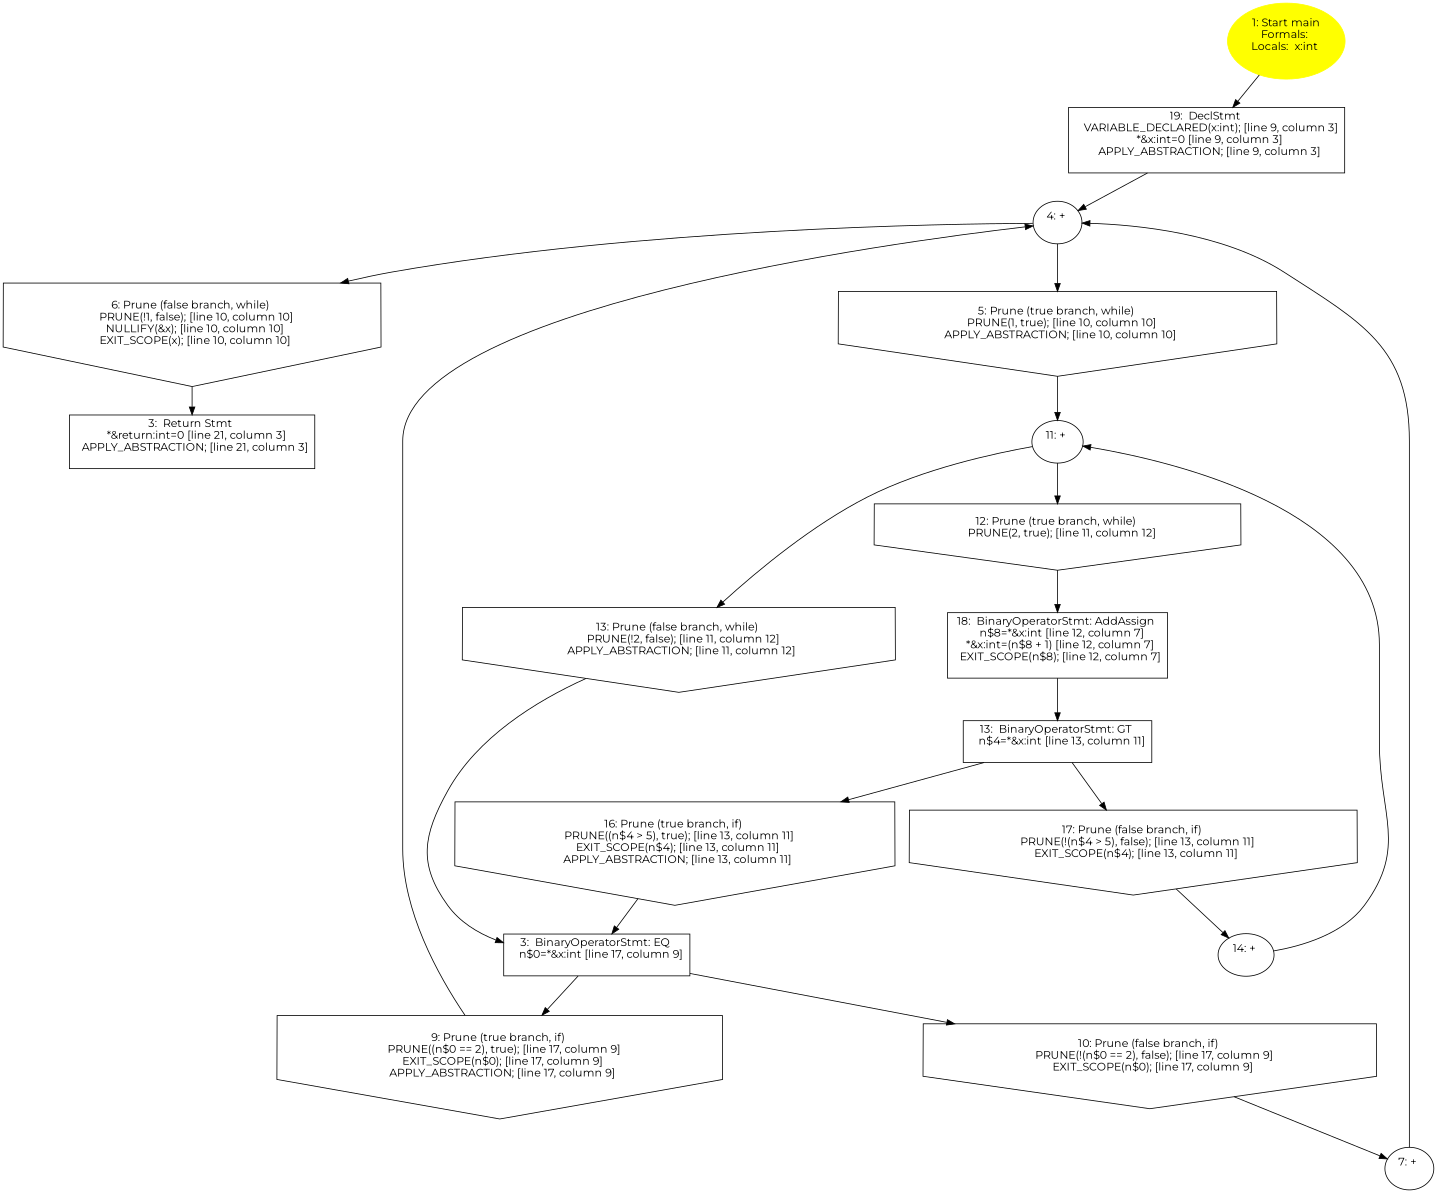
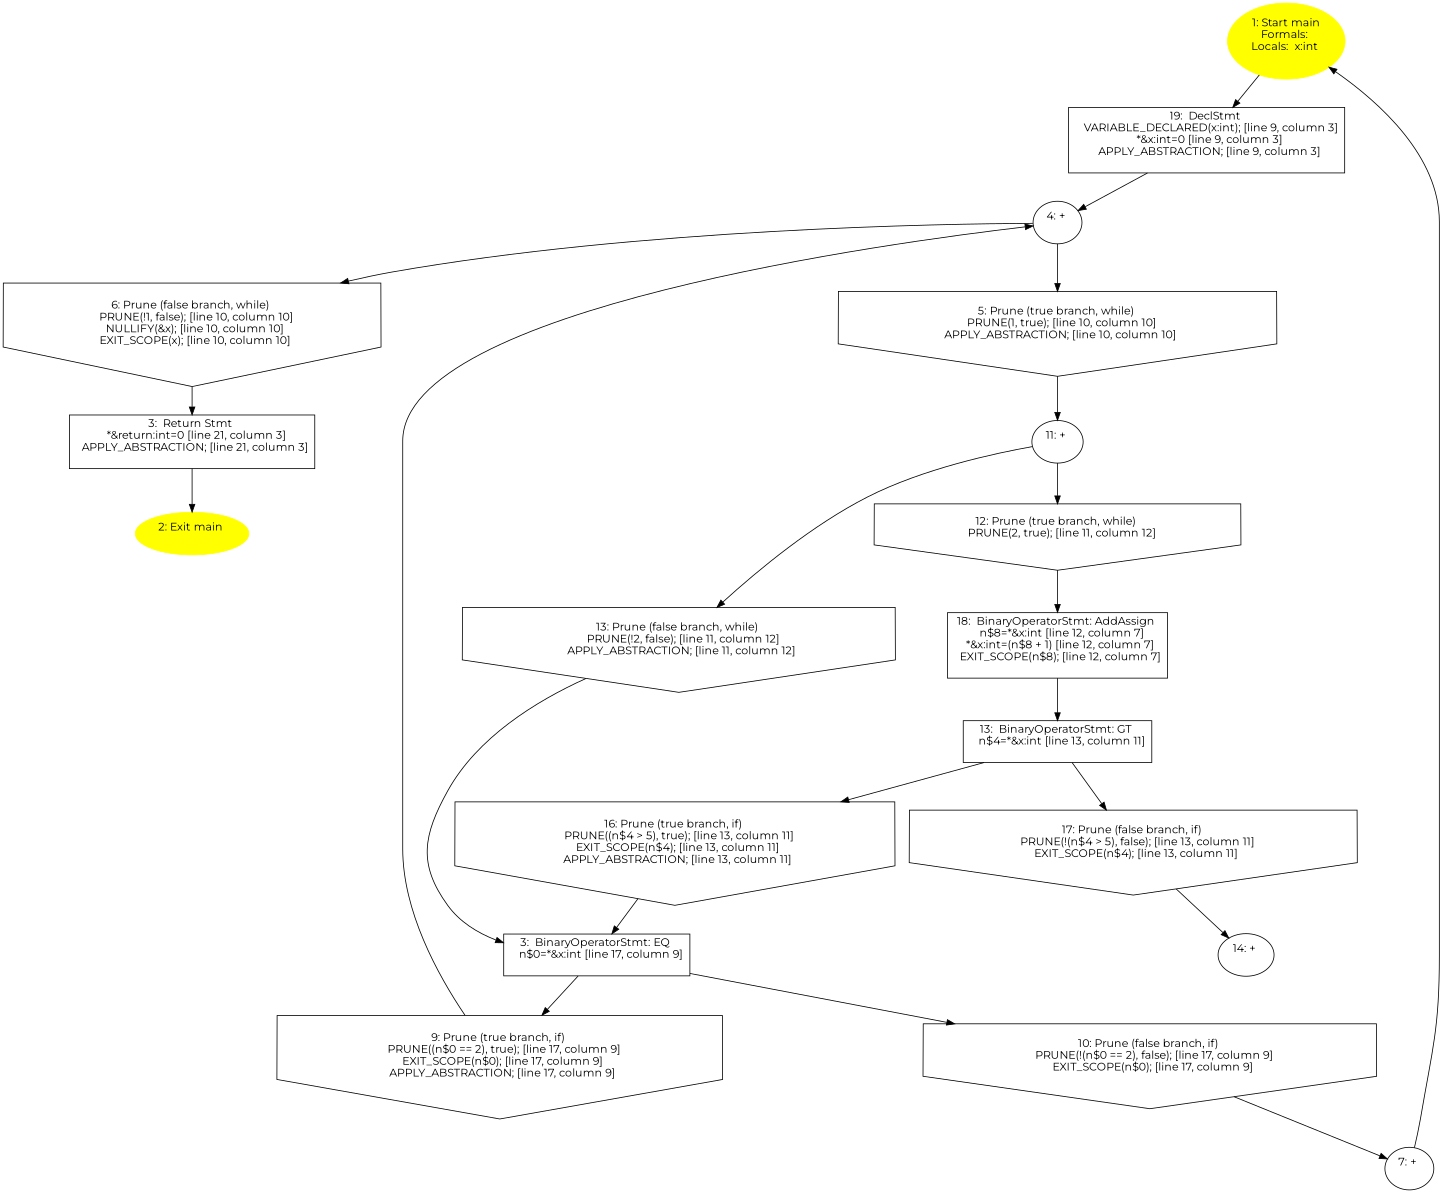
node "2: Exit main": added
edge "7: +" -> "4: +": now "7: +" -> "1: Start main Formals: Locals:  x:int"
edge "14: +" -> "11: +": removed
